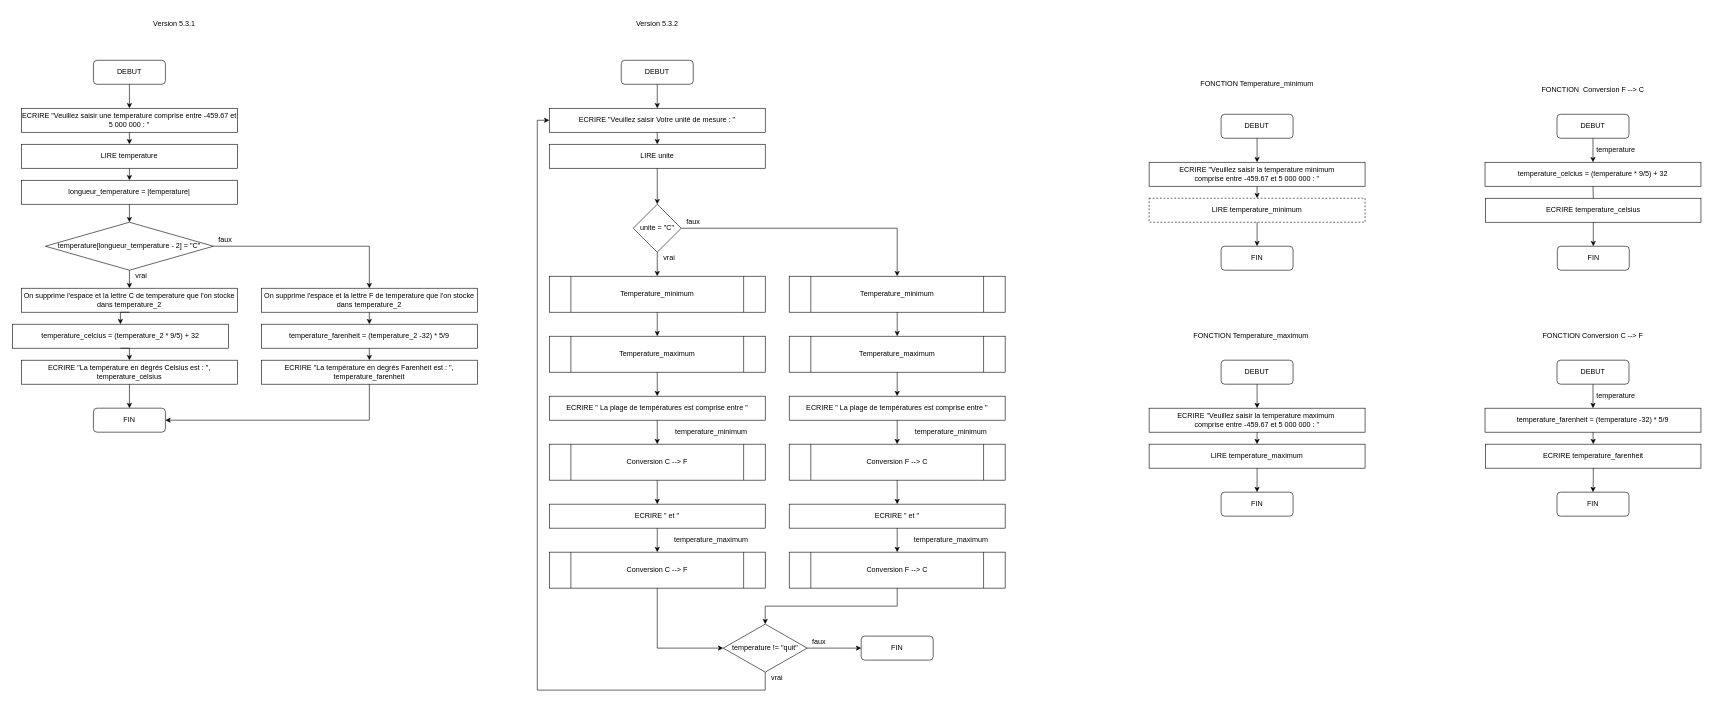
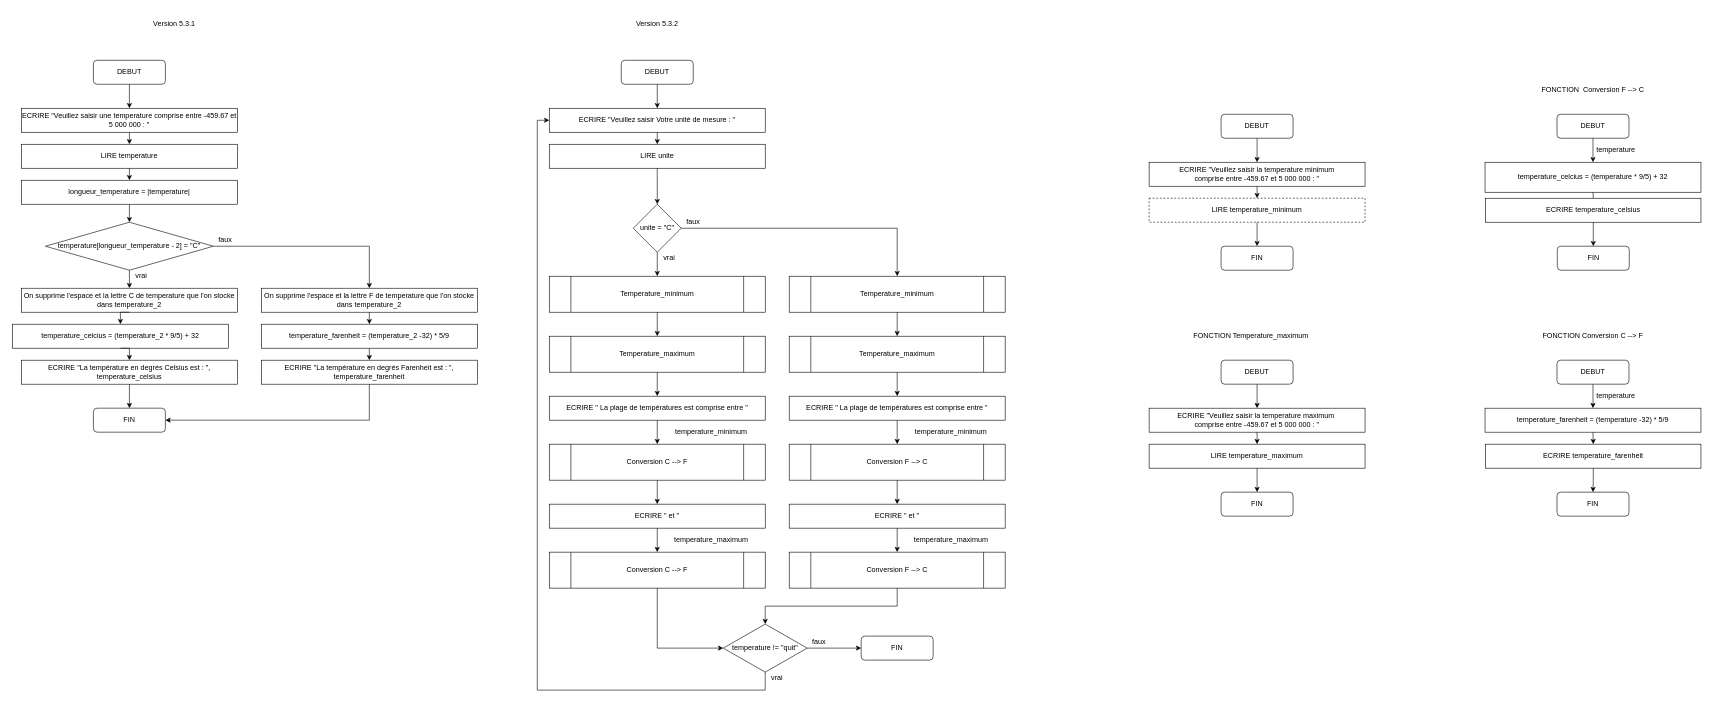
node "FONCTION Temperature_minimum": removed
node "temperature_celcius = (temperature * 9/5) + 32": size 216x24 -> 216x30
